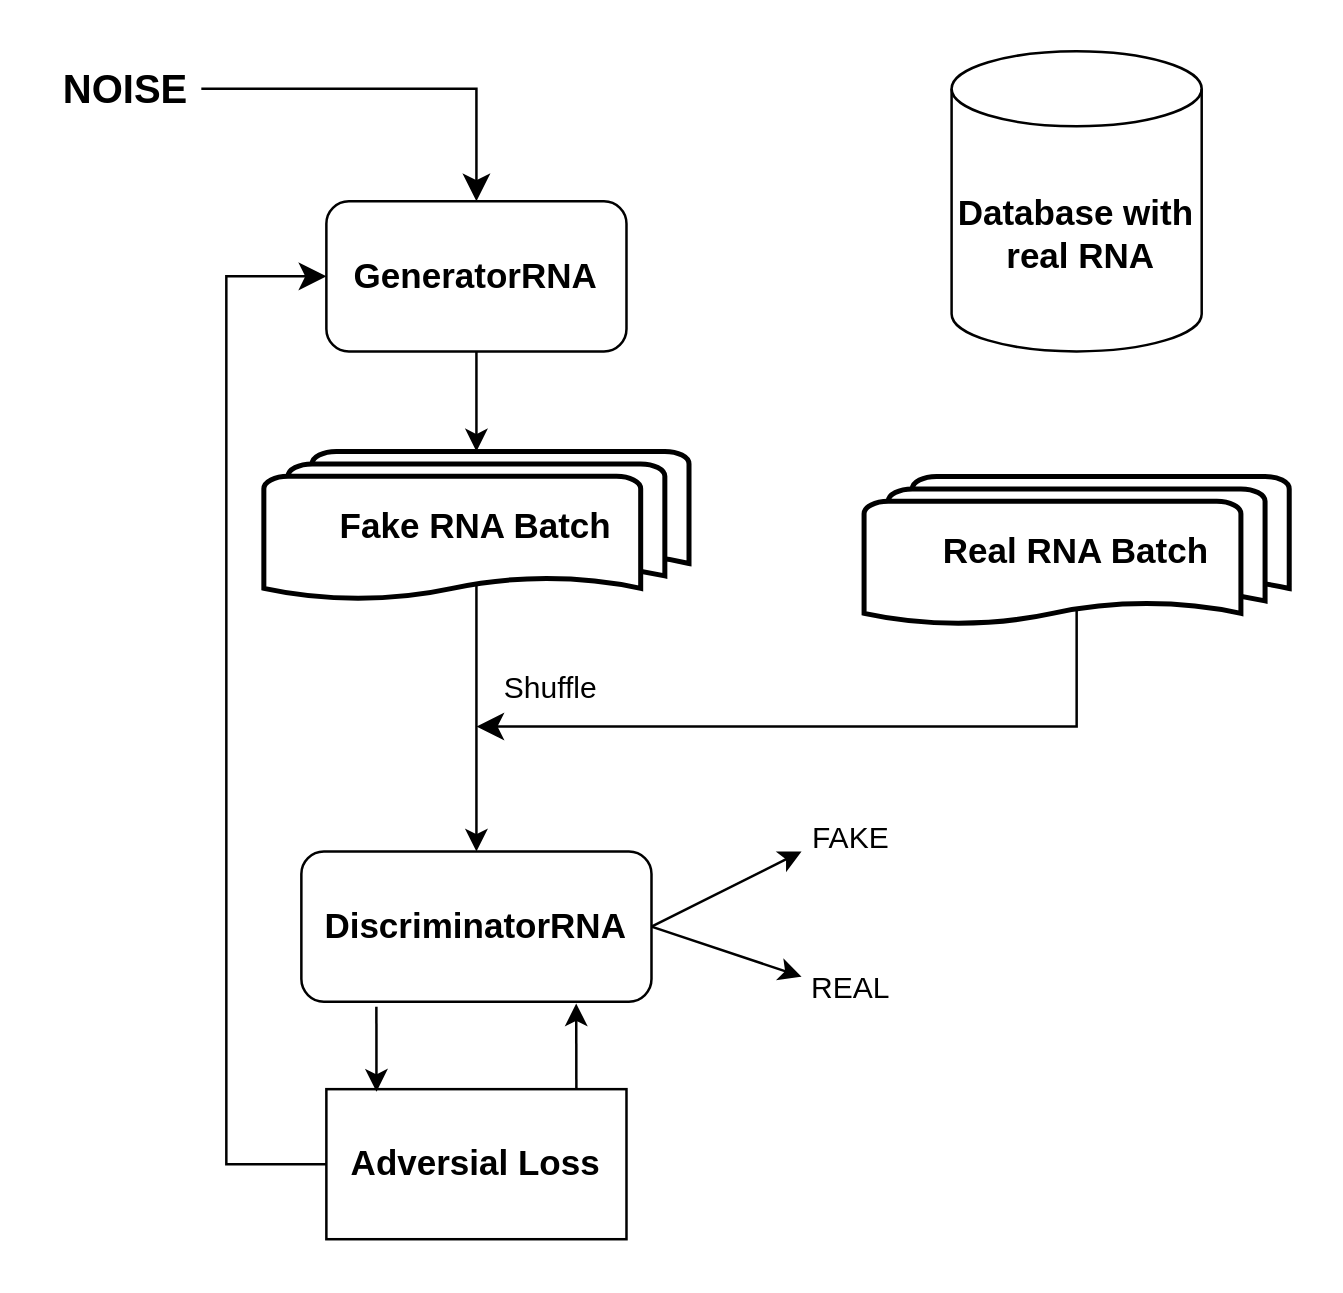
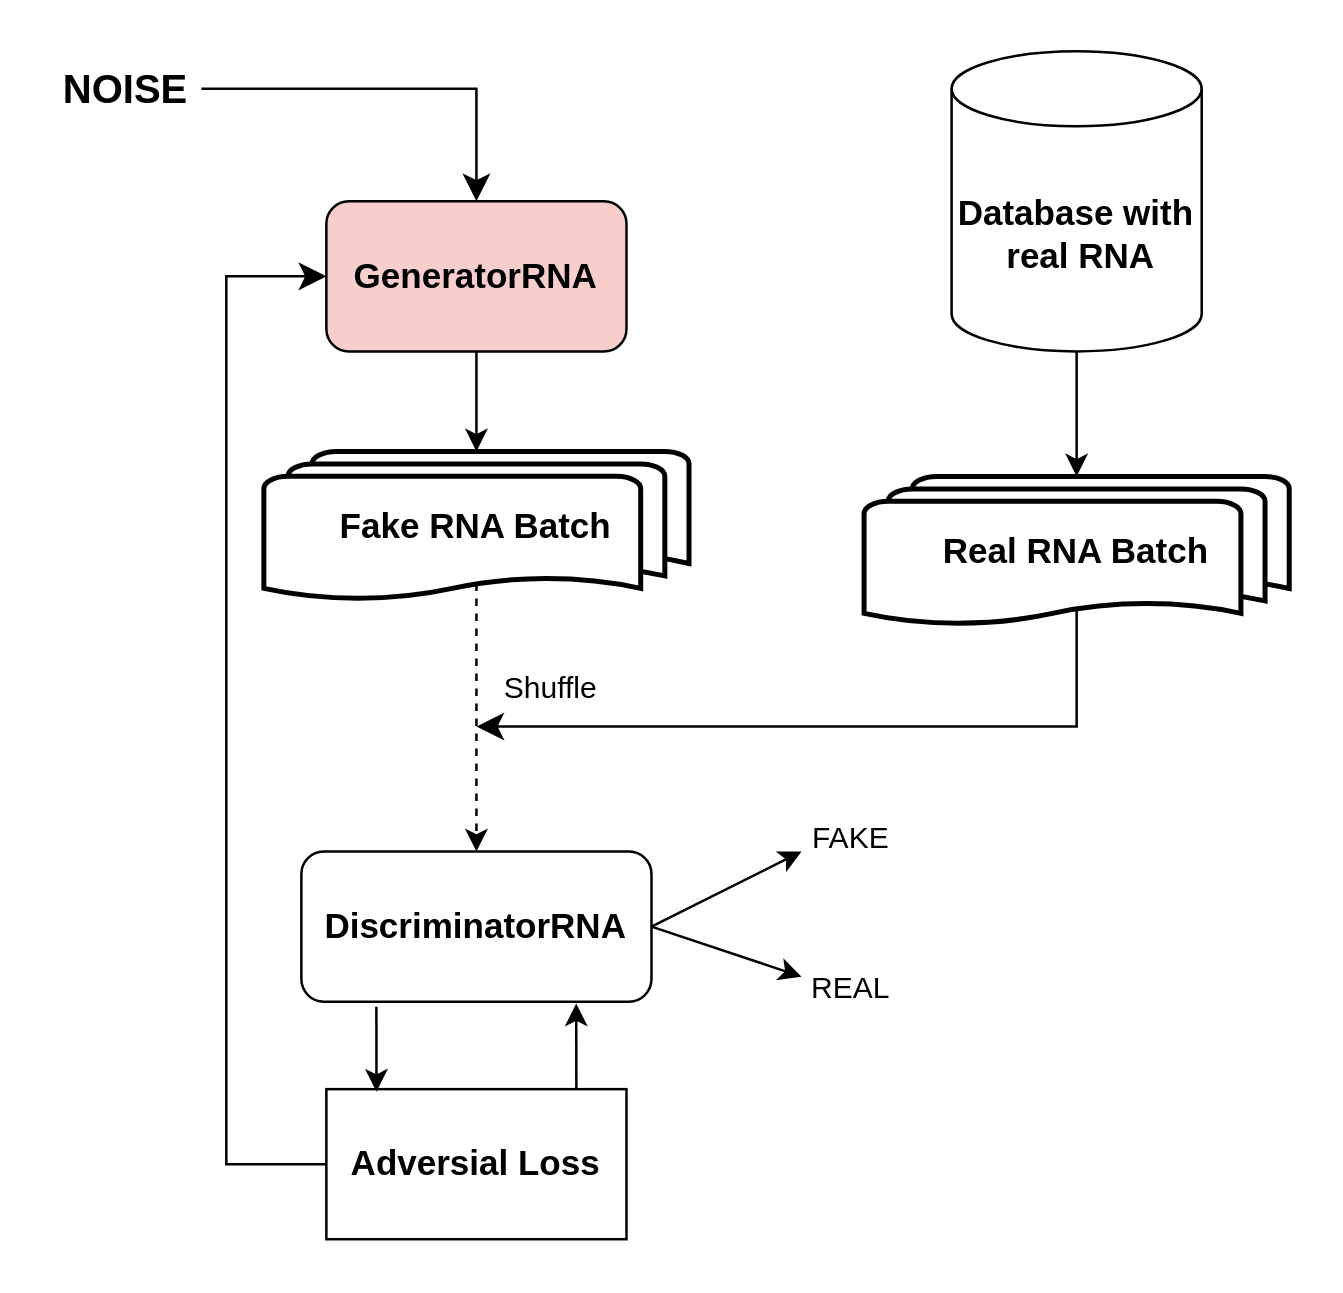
node "GeneratorRNA": fillcolor #ffffff -> #f8cecc
edge "Database with real RNA" -> "Real RNA Batch": added
edge "Fake RNA Batch" -> "DiscriminatorRNA": style solid -> dashed
